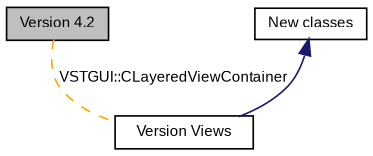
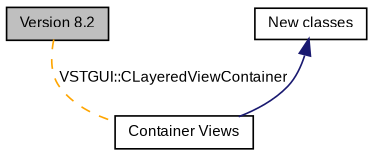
node "Version 4.2": label "Version 4.2" -> "Version 8.2"
node "Version Views": label "Version Views" -> "Container Views"
